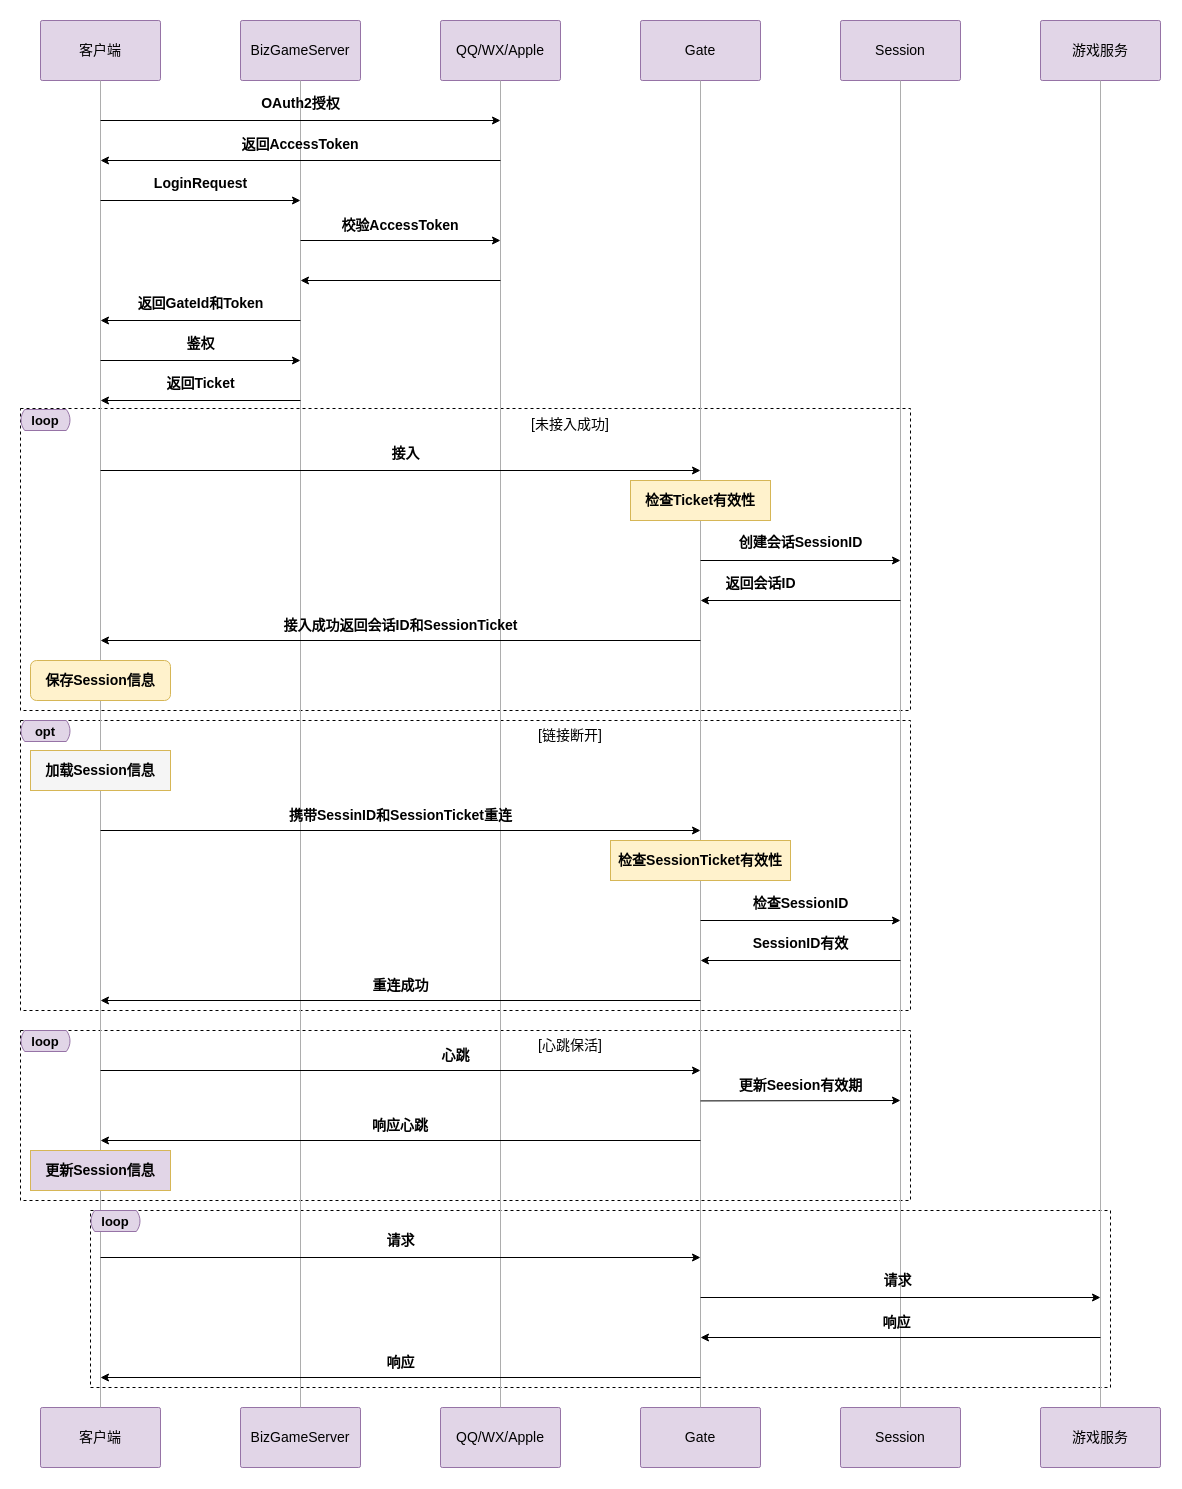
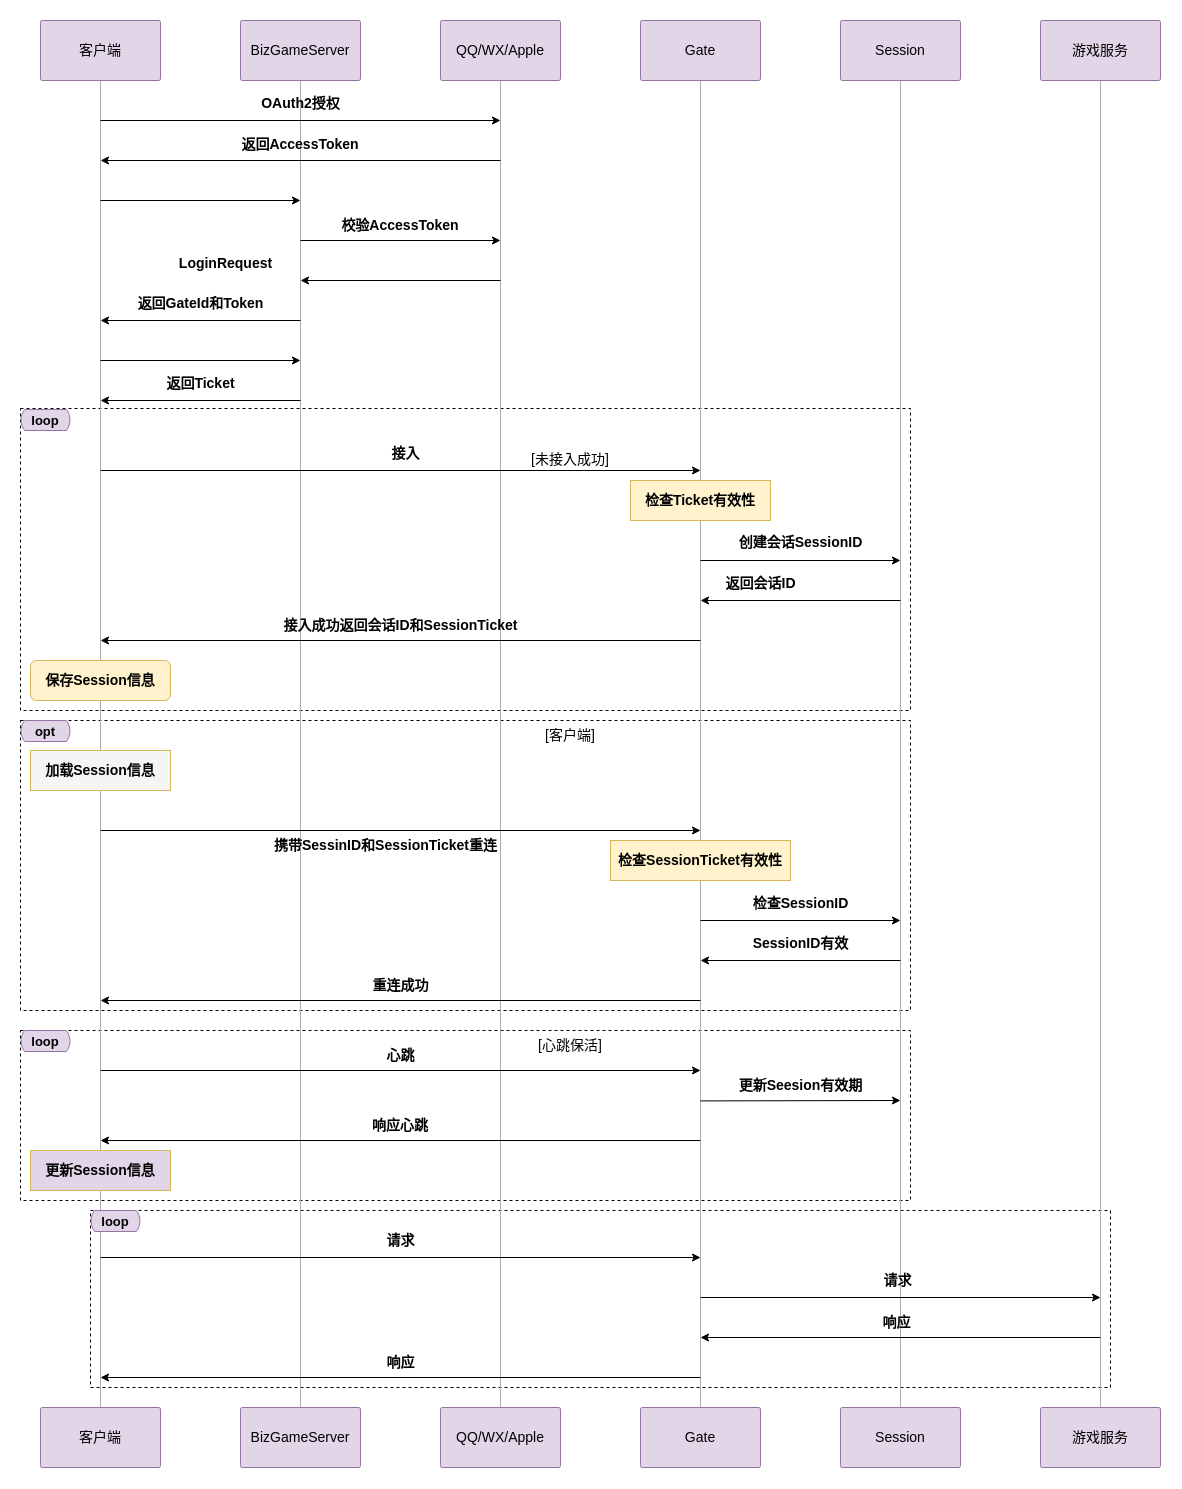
node "LoginRequest": moved (201, 184) -> (226, 264)
node "鉴权": removed
node "[未接入成功]": moved (571, 425) -> (571, 460)
node "[链接断开]": label "[链接断开]" -> "[客户端]"
node "携带SessinID和SessionTicket重连": moved (401, 816) -> (386, 846)
node "心跳": moved (456, 1056) -> (401, 1056)
